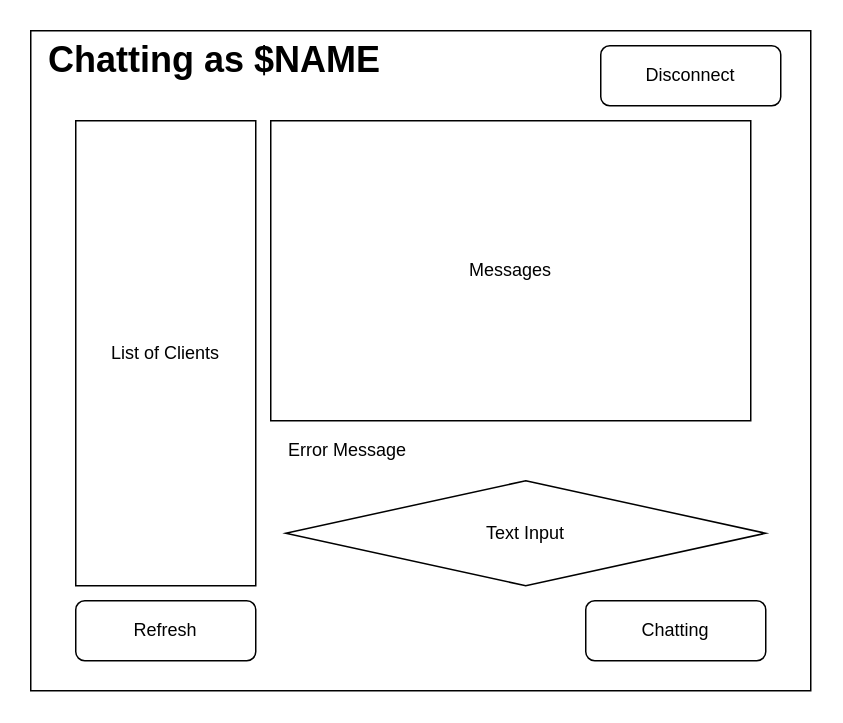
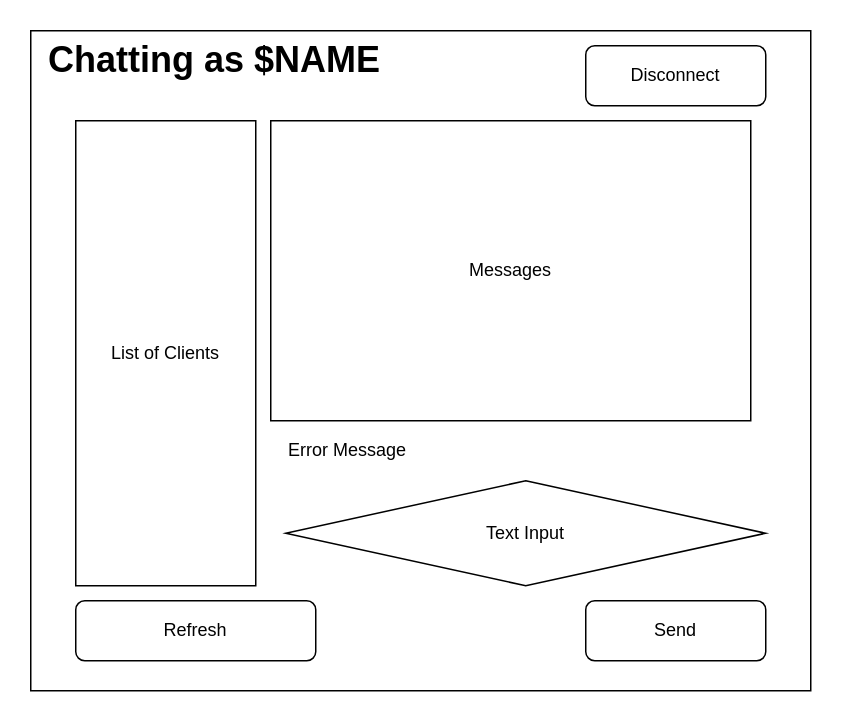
node "Disconnect": moved (691, 76) -> (676, 76)
node "Refresh": size 180x60 -> 240x60
node "Chatting": label "Chatting" -> "Send"
